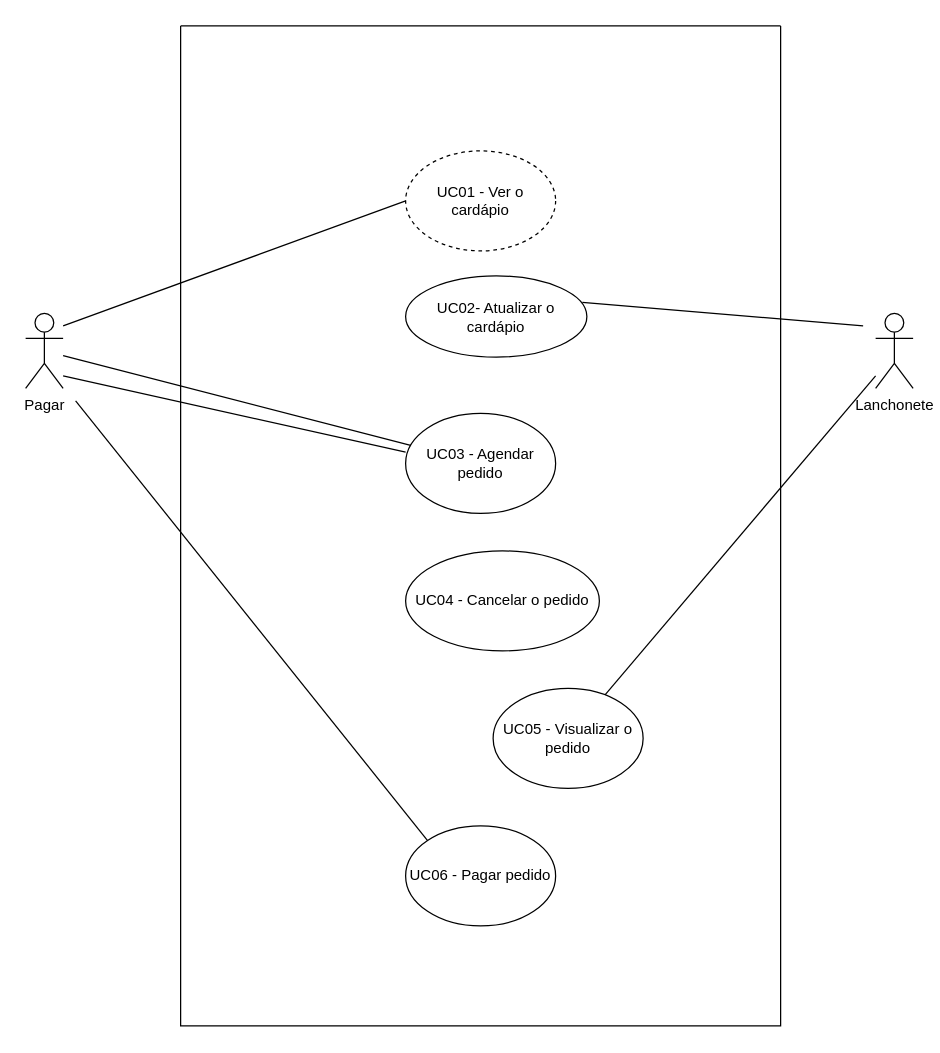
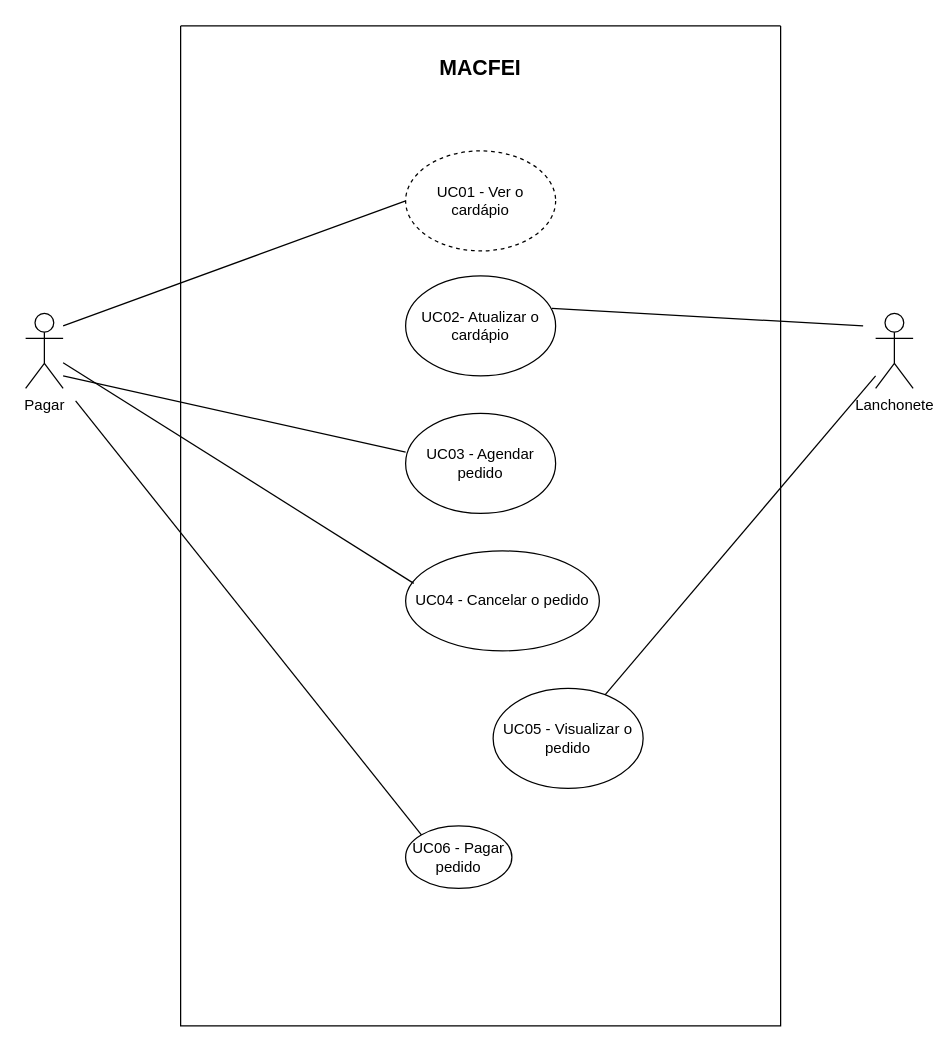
node "MACFEI": added
node "UC02- Atualizar o cardápio": size 181x81 -> 150x100
edge "Pagar" -- "UC03 - Agendar pedido": now "Pagar" -- "UC04 - Cancelar o pedido"
node "UC06 - Pagar pedido": size 150x100 -> 106x63
